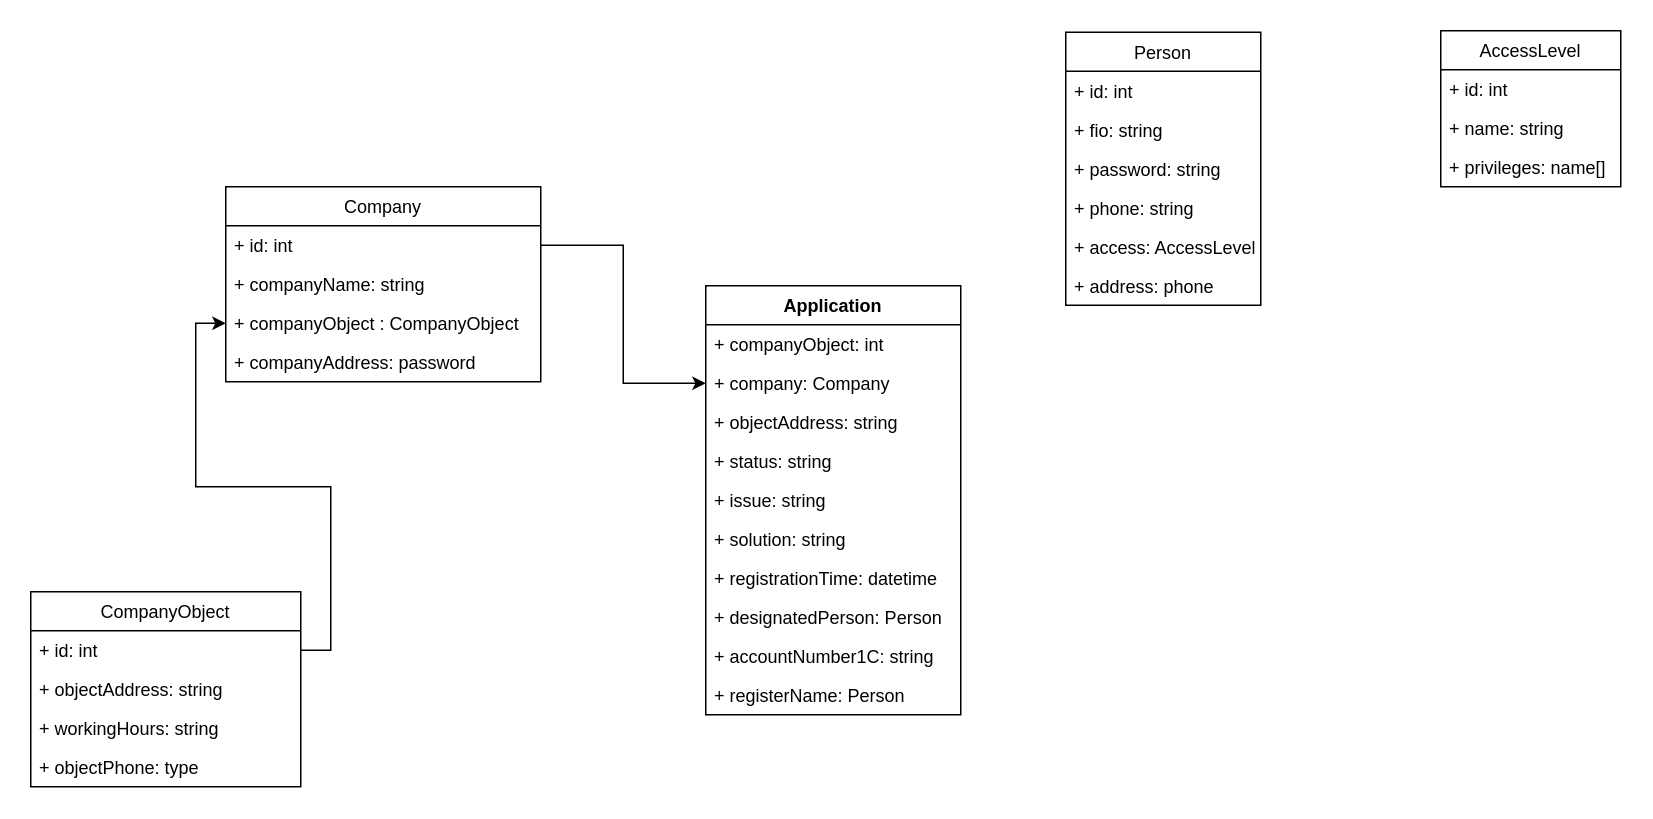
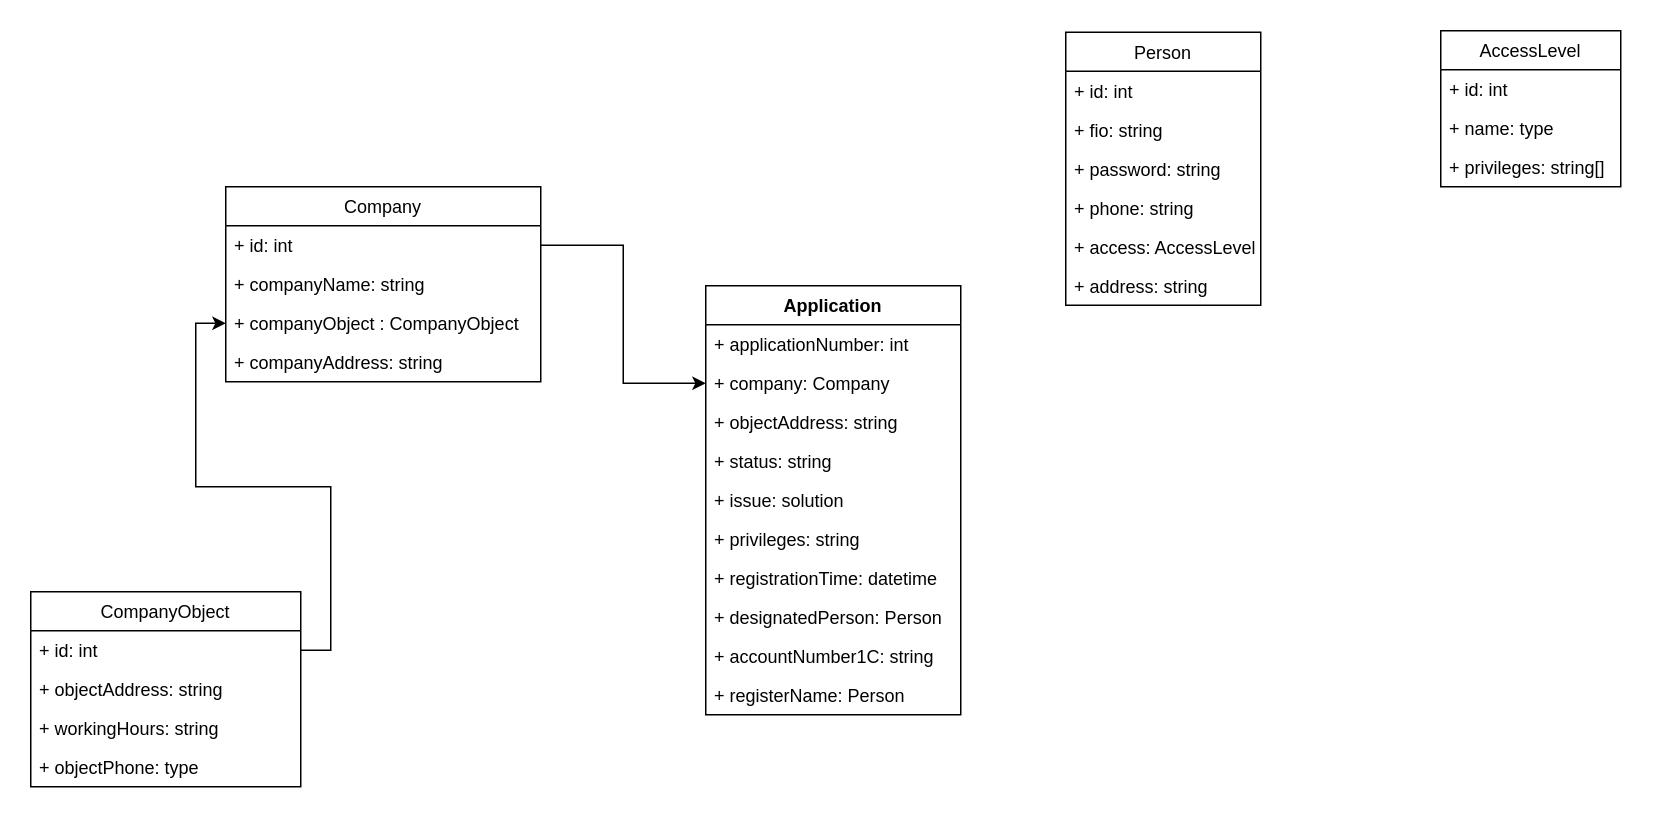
node "+ name: string": label "+ name: string" -> "+ name: type"
node "+ privileges: name[]": label "+ privileges: name[]" -> "+ privileges: string[]"
node "+ address: phone": label "+ address: phone" -> "+ address: string"
node "+ companyObject: int": label "+ companyObject: int" -> "+ applicationNumber: int"
node "+ companyAddress: password": label "+ companyAddress: password" -> "+ companyAddress: string"
node "+ issue: string": label "+ issue: string" -> "+ issue: solution"
node "+ solution: string": label "+ solution: string" -> "+ privileges: string"
